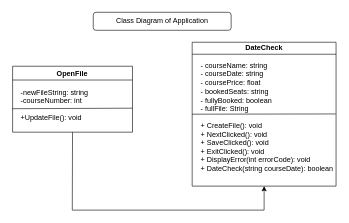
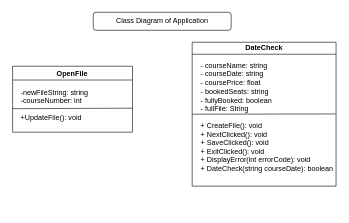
edge "OpenFile" -> "DateCheck": removed
